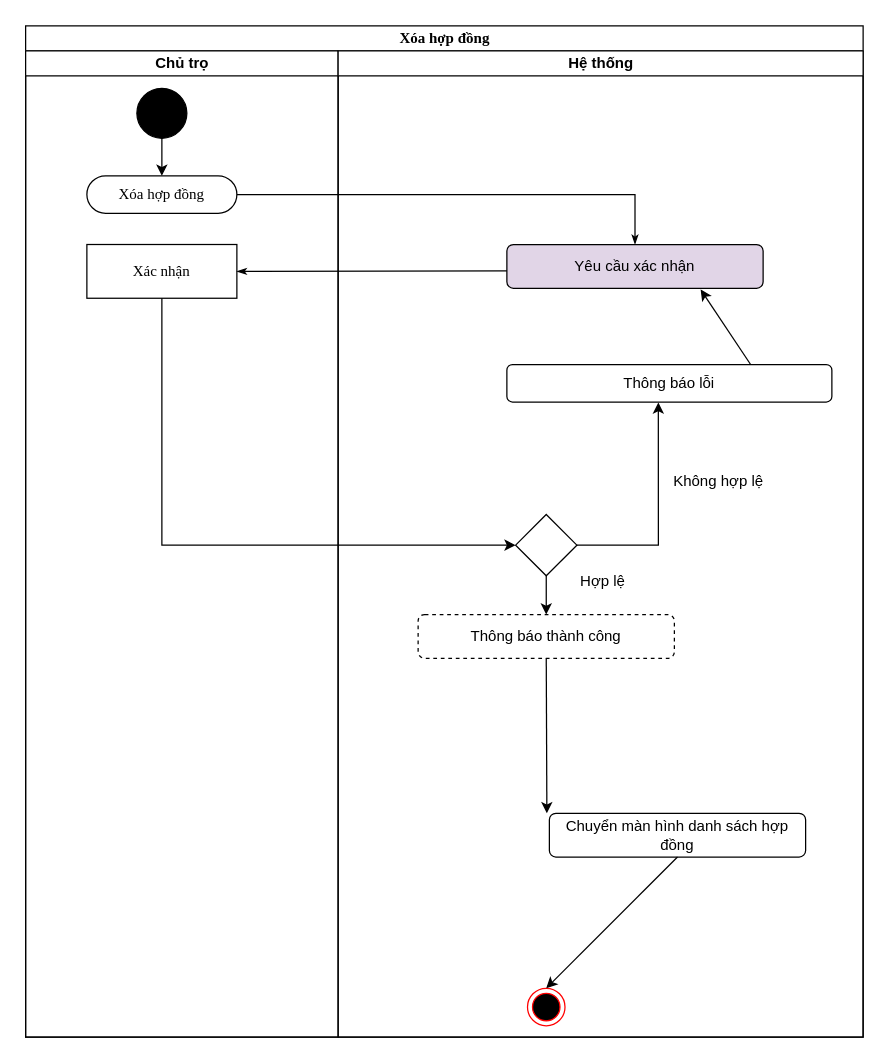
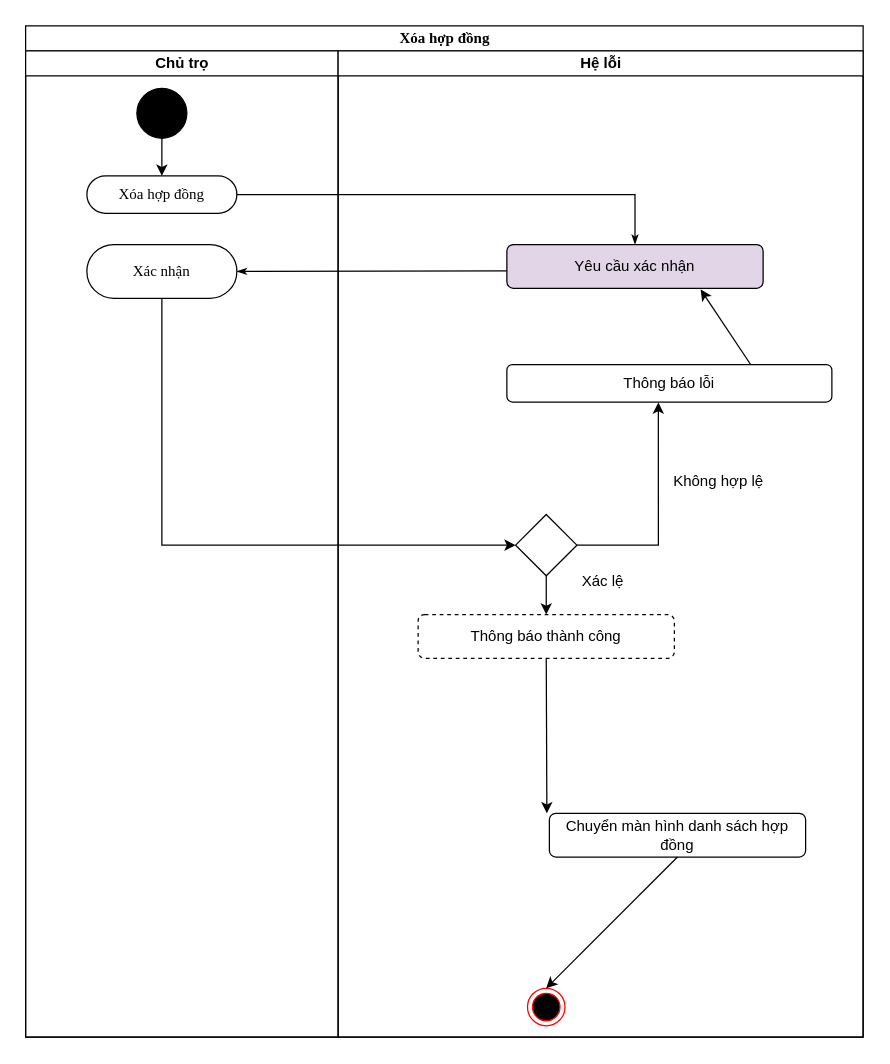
node "Hệ thống": label "Hệ thống" -> "Hệ lỗi"
node "Xác nhận": shape rectangle -> rounded rectangle
node "Hợp lệ": label "Hợp lệ" -> "Xác lệ"
